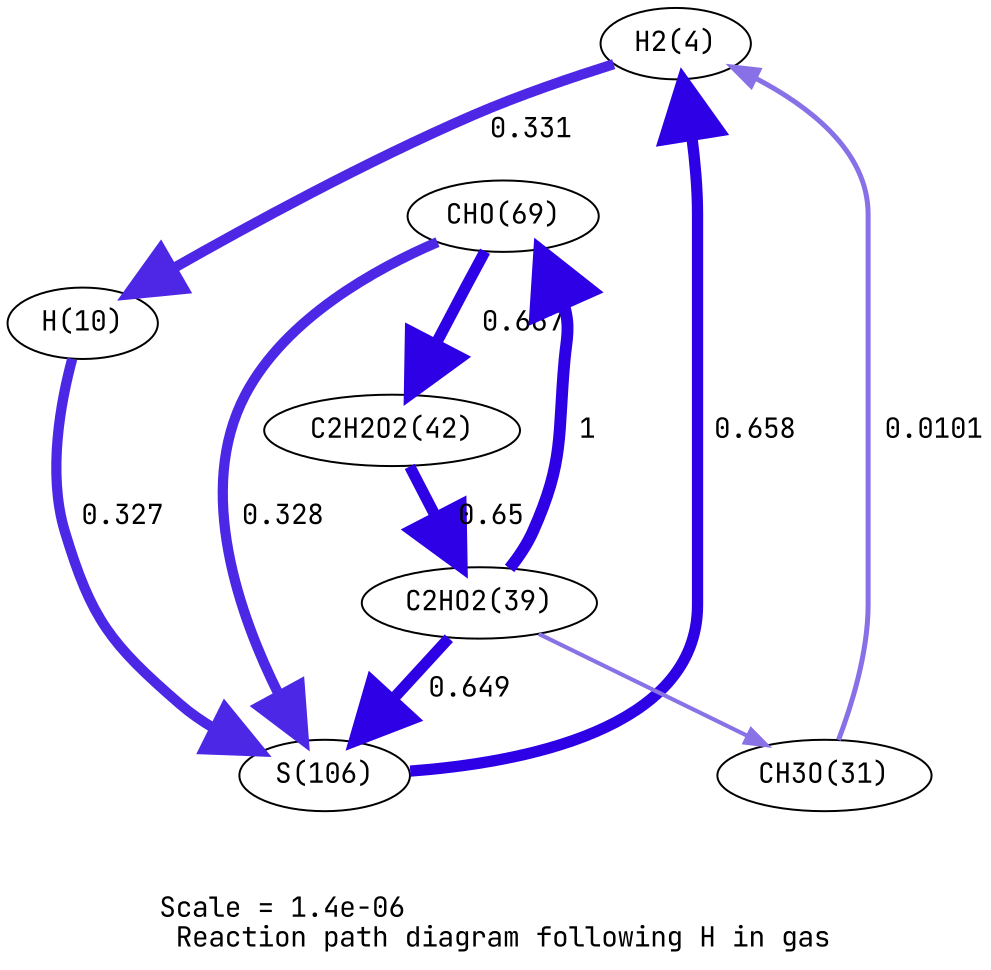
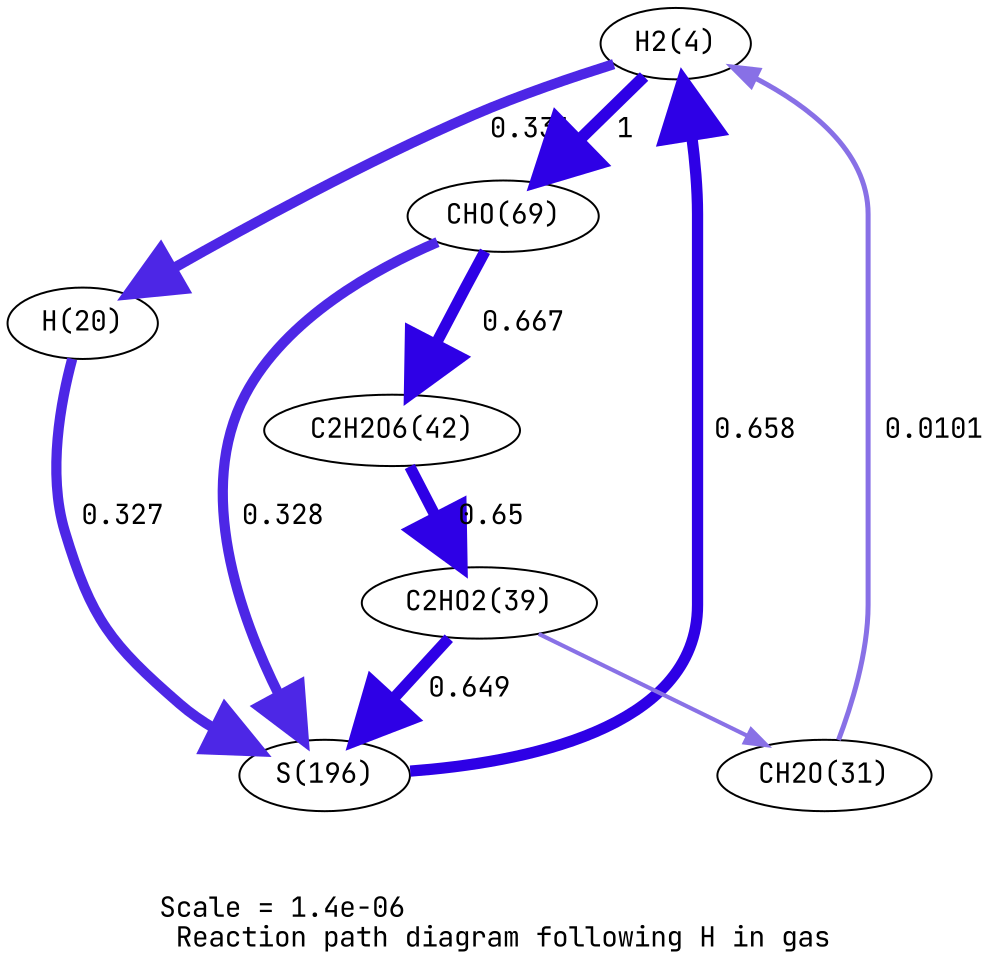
node "H(10)": label "H(10)" -> "H(20)"
node "C2H2O2(42)": label "C2H2O2(42)" -> "C2H2O6(42)"
edge "C2HO2(39)" -> "CHO(69)": now "H2(4)" -> "CHO(69)"
node "S(106)": label "S(106)" -> "S(196)"
node "CH3O(31)": label "CH3O(31)" -> "CH2O(31)"
